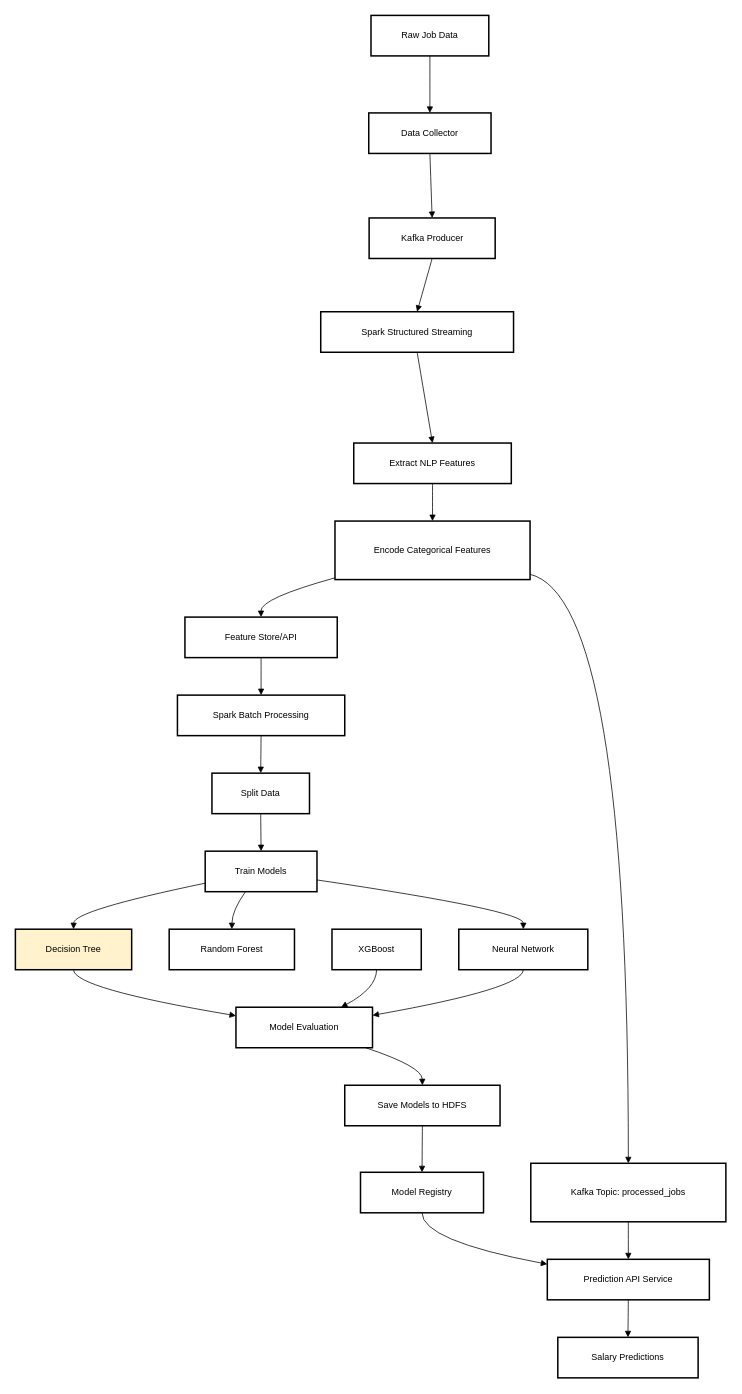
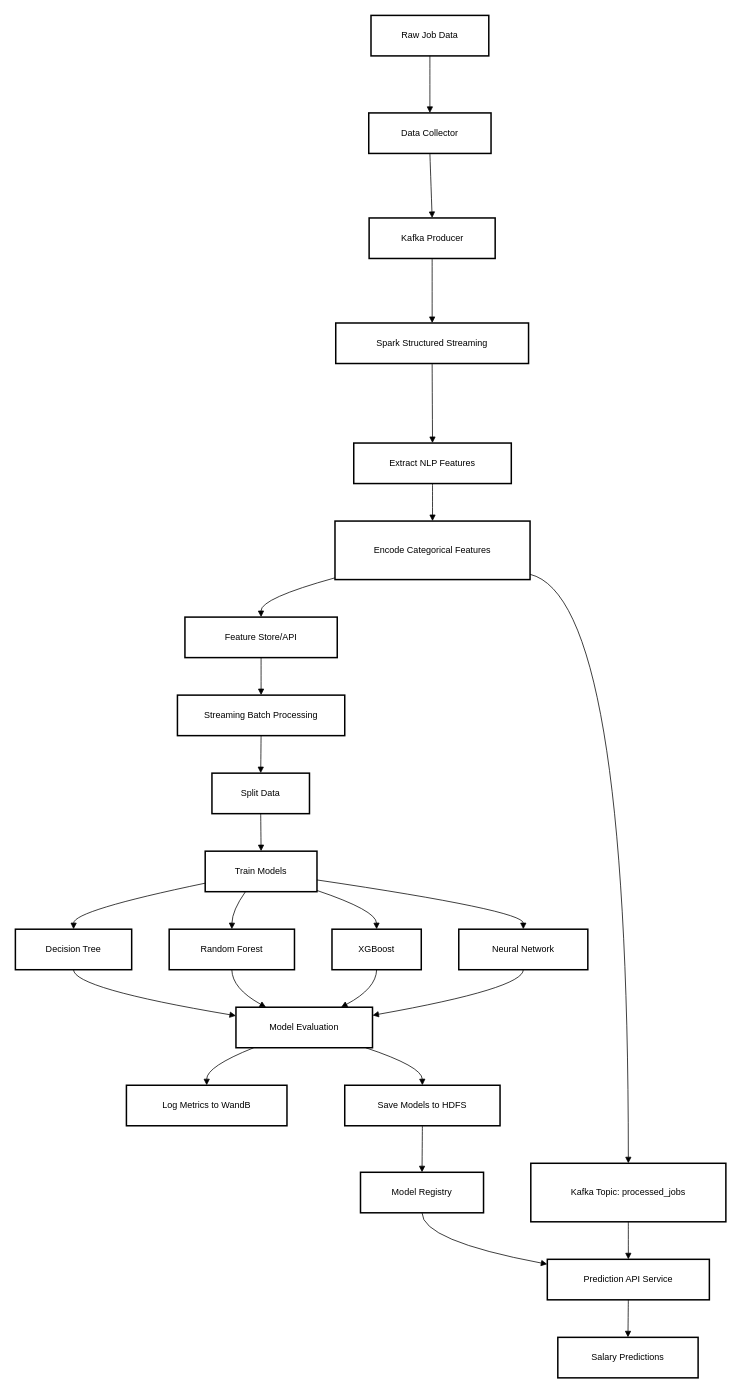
node "Spark Structured Streaming": moved (417, 332) -> (432, 343)
node "Spark Batch Processing": label "Spark Batch Processing" -> "Streaming Batch Processing"
edge "Train Models" -> "XGBoost": added
node "Decision Tree": fillcolor #fff2cc -> #ffffff
edge "Random Forest" -> "Model Evaluation": added
edge "Model Evaluation" -> "Log Metrics to WandB": added
node "Log Metrics to WandB": added
